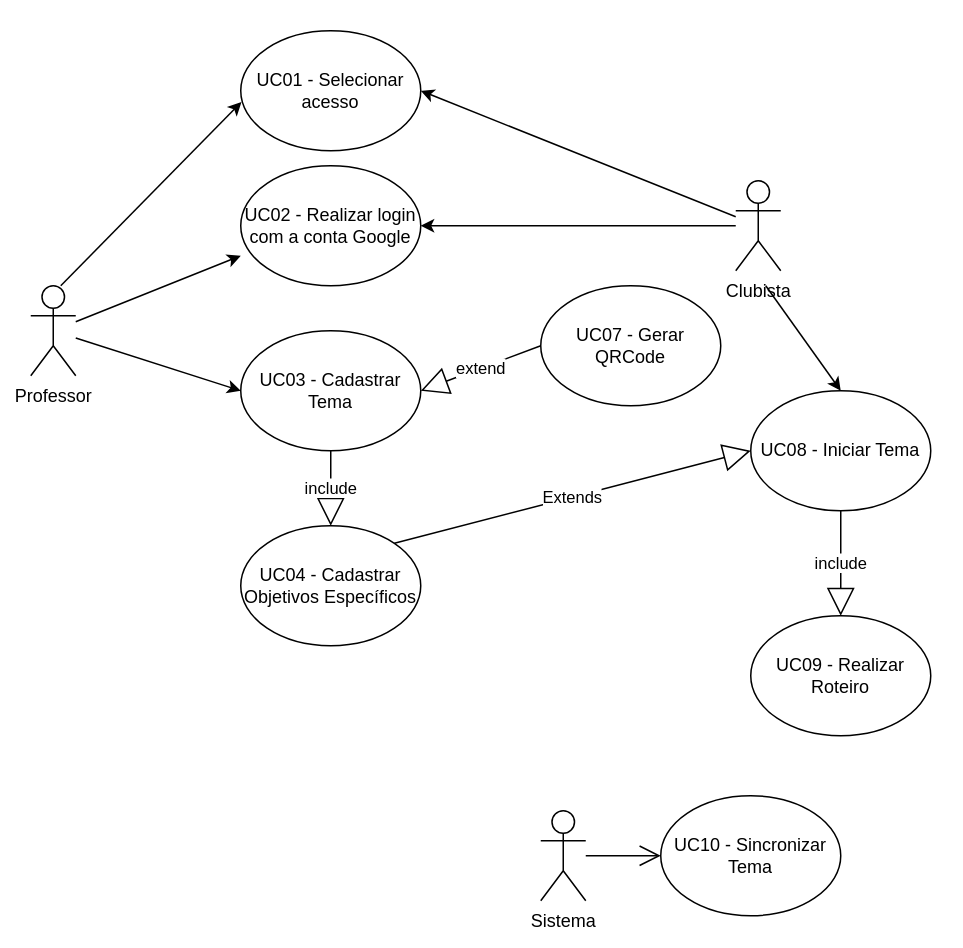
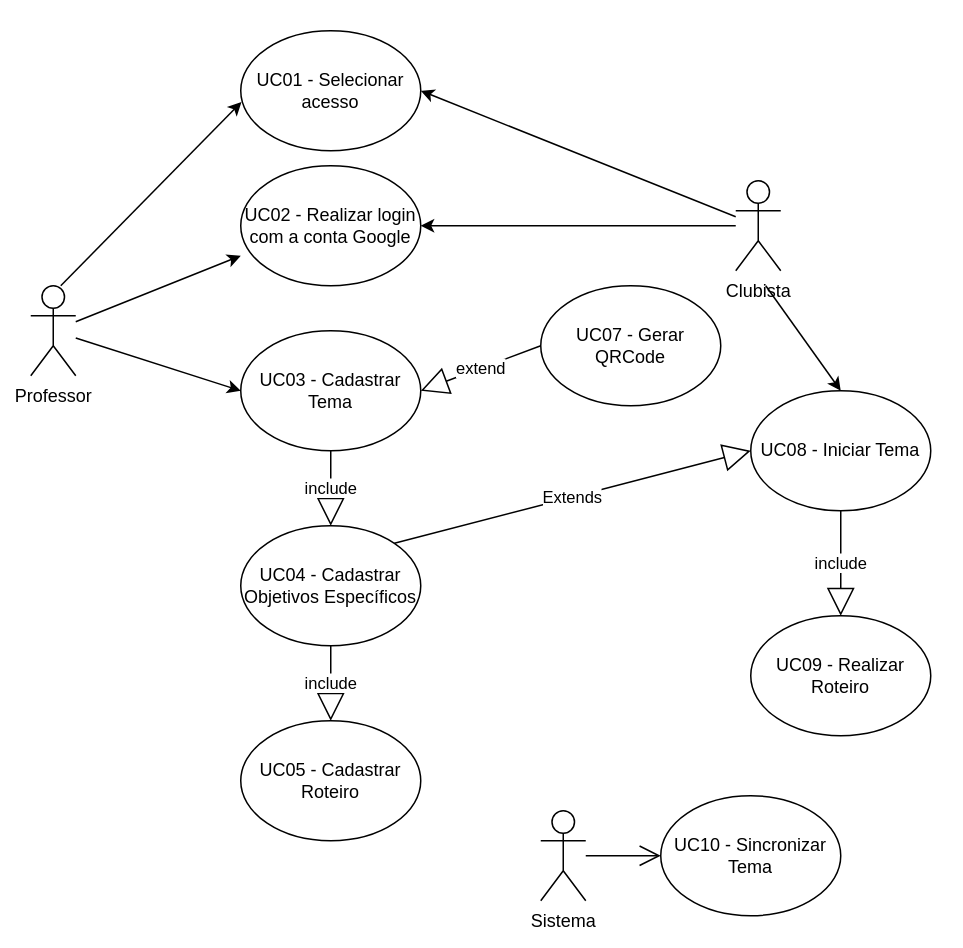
edge "UC04 - Cadastrar Objetivos Específicos" -> "UC05 - Cadastrar Roteiro": added, label "include"
node "UC05 - Cadastrar Roteiro": added
